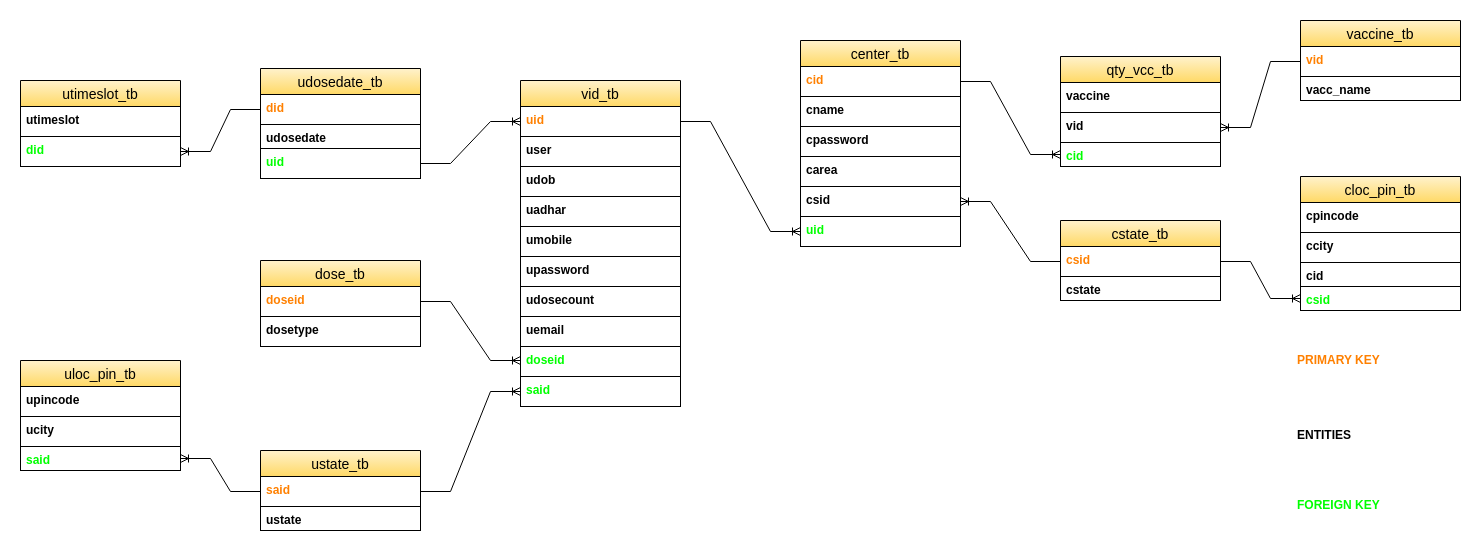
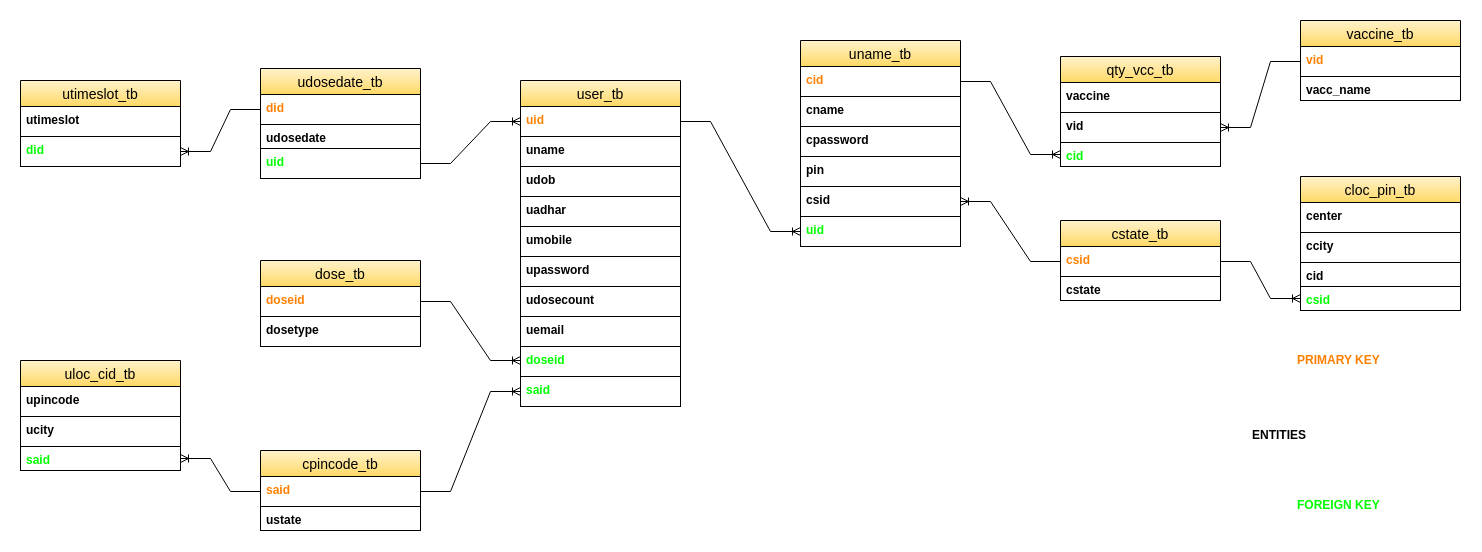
node "center_tb": label "center_tb" -> "uname_tb"
node "vid_tb": label "vid_tb" -> "user_tb"
node "user": label "user" -> "uname"
node "carea": label "carea" -> "pin"
node "cpincode": label "cpincode" -> "center"
node "uloc_pin_tb": label "uloc_pin_tb" -> "uloc_cid_tb"
node "ENTITIES": moved (1341, 436) -> (1296, 436)
node "ustate_tb": label "ustate_tb" -> "cpincode_tb"
